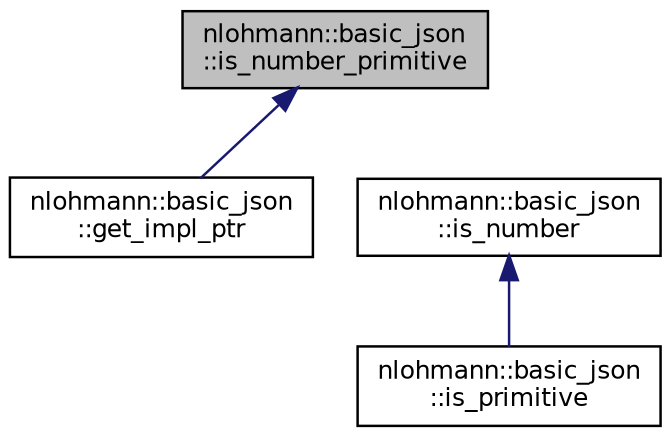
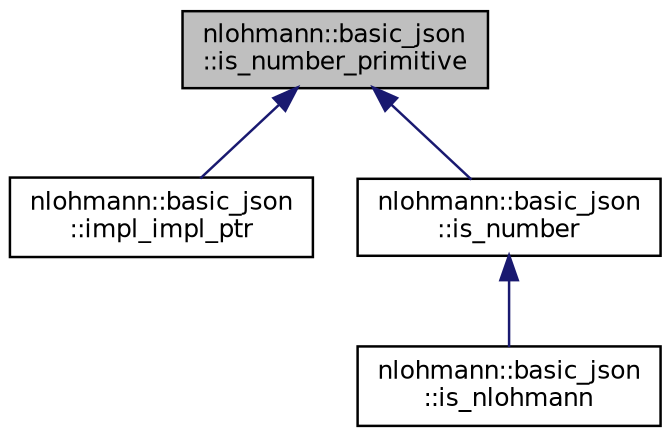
edge "nlohmann::basic_json ::is_number" -> "nlohmann::basic_json ::is_number_primitive": added
node "nlohmann::basic_json ::get_impl_ptr": label "nlohmann::basic_json ::get_impl_ptr" -> "nlohmann::basic_json ::impl_impl_ptr"
node "nlohmann::basic_json ::is_primitive": label "nlohmann::basic_json ::is_primitive" -> "nlohmann::basic_json ::is_nlohmann"
